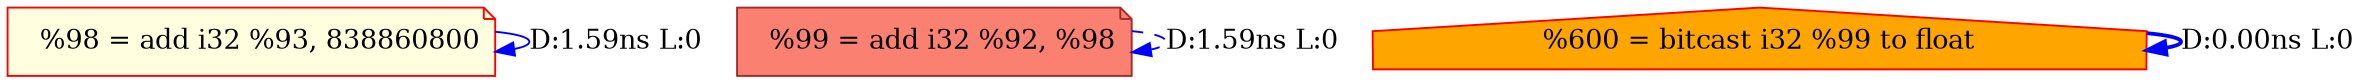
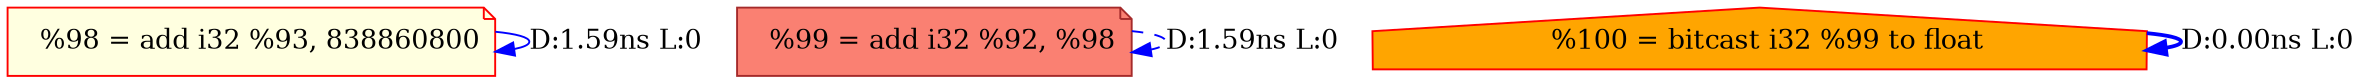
node "%600 = bitcast i32 %99 to float": label "%600 = bitcast i32 %99 to float" -> "%100 = bitcast i32 %99 to float"
